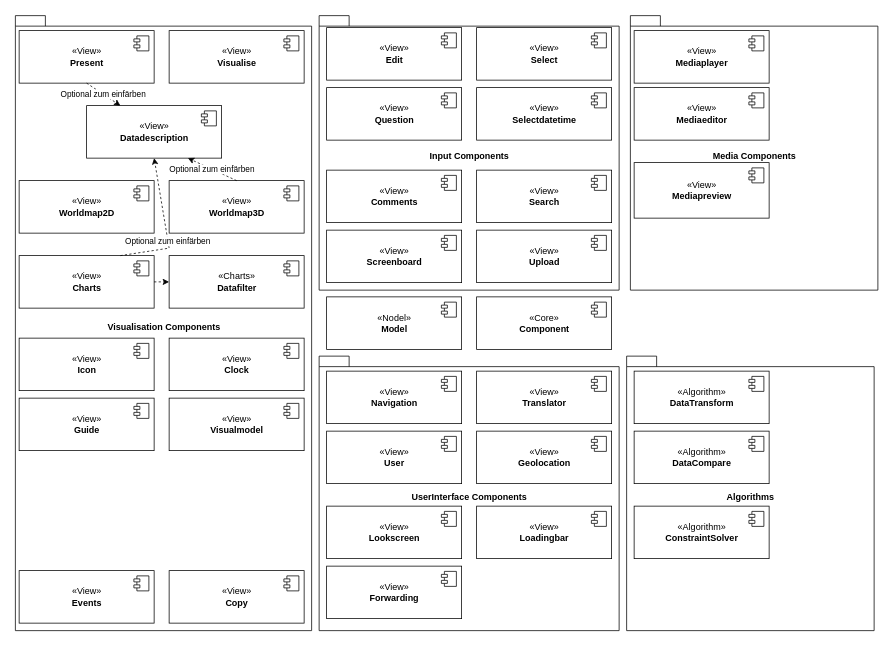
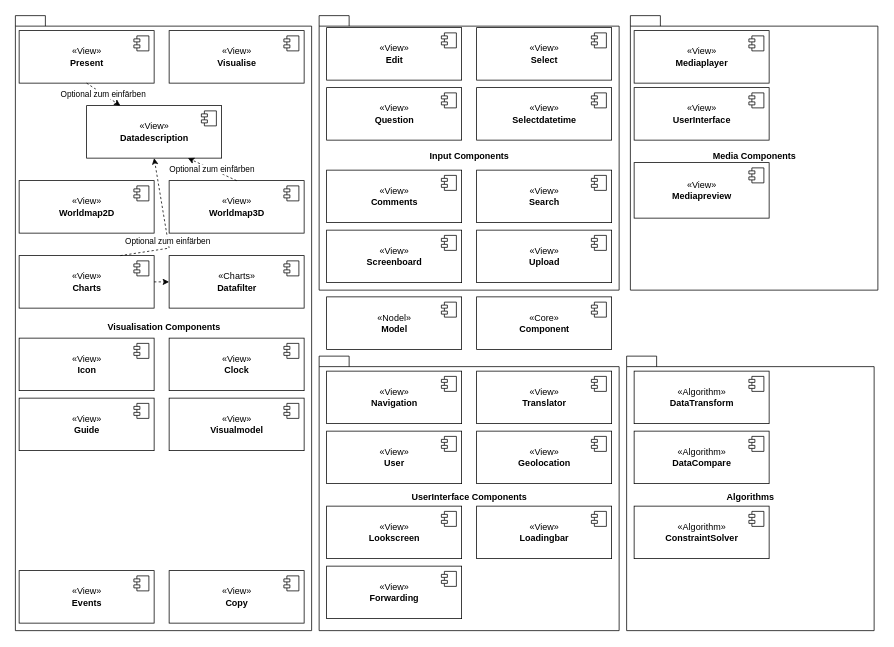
node "«View» Mediaeditor": label "«View» Mediaeditor" -> "«View» UserInterface"
